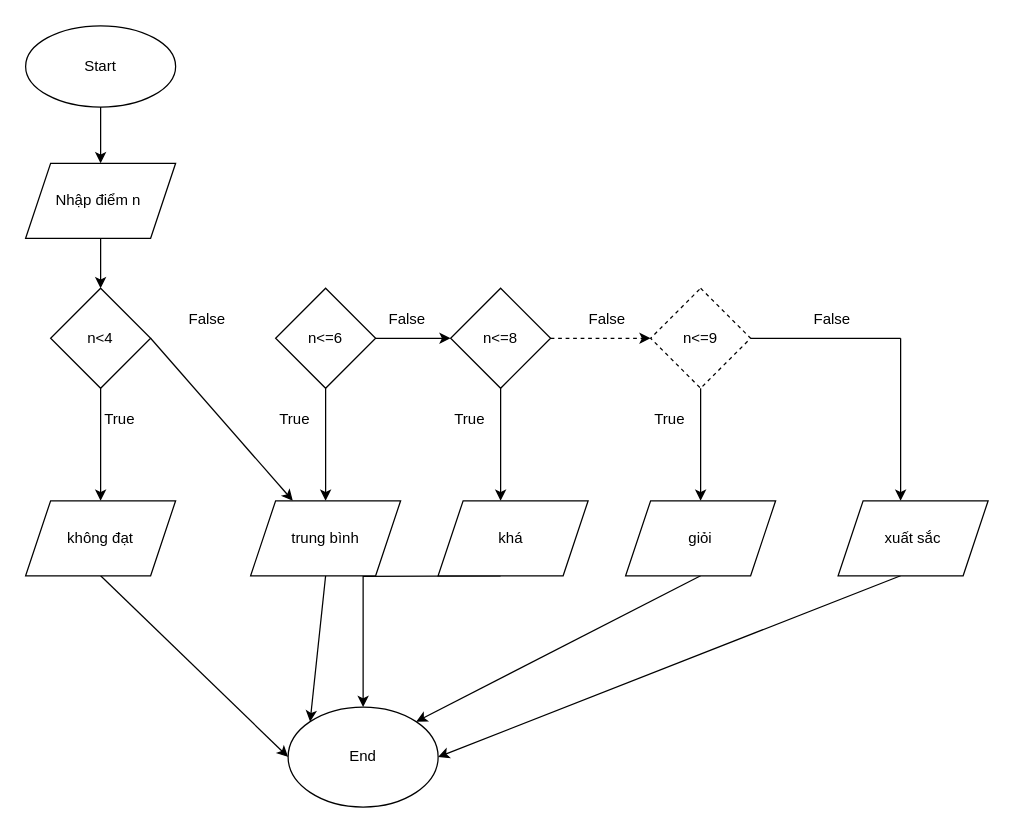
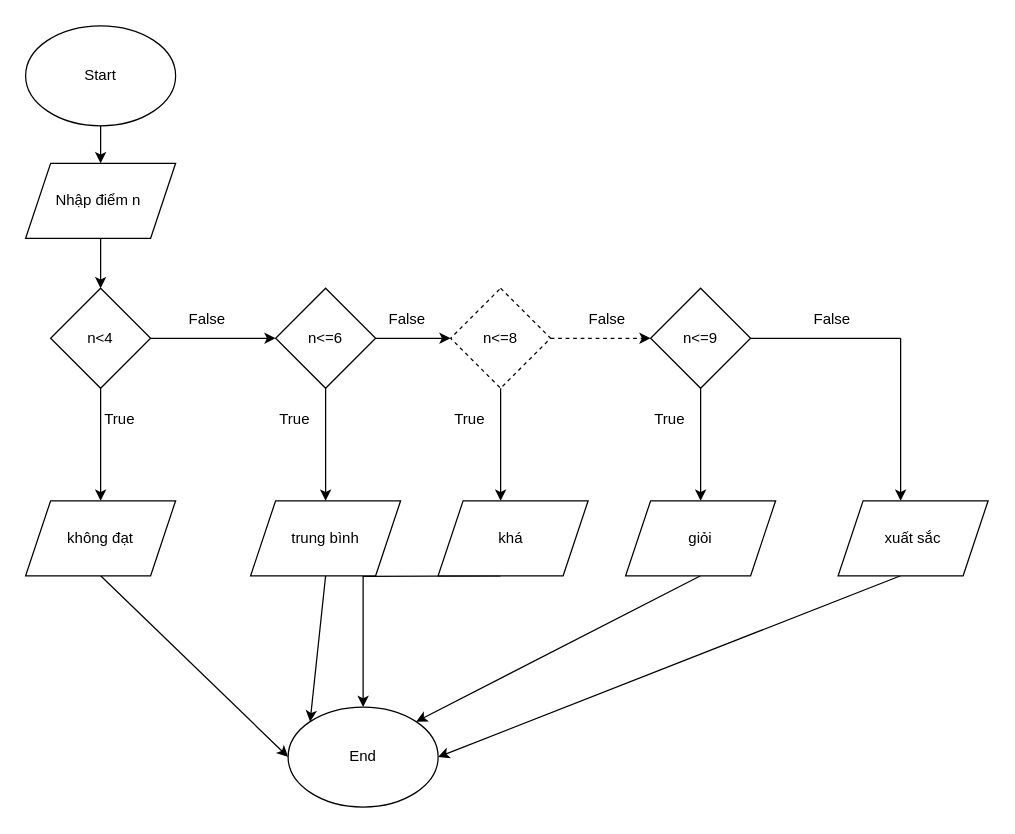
node "Start": size 150x81 -> 150x100
node "n<=8": style solid -> dashed
node "n<=9": style dashed -> solid
edge "n<4" -> "trung bình": now "n<4" -> "n<=6"
